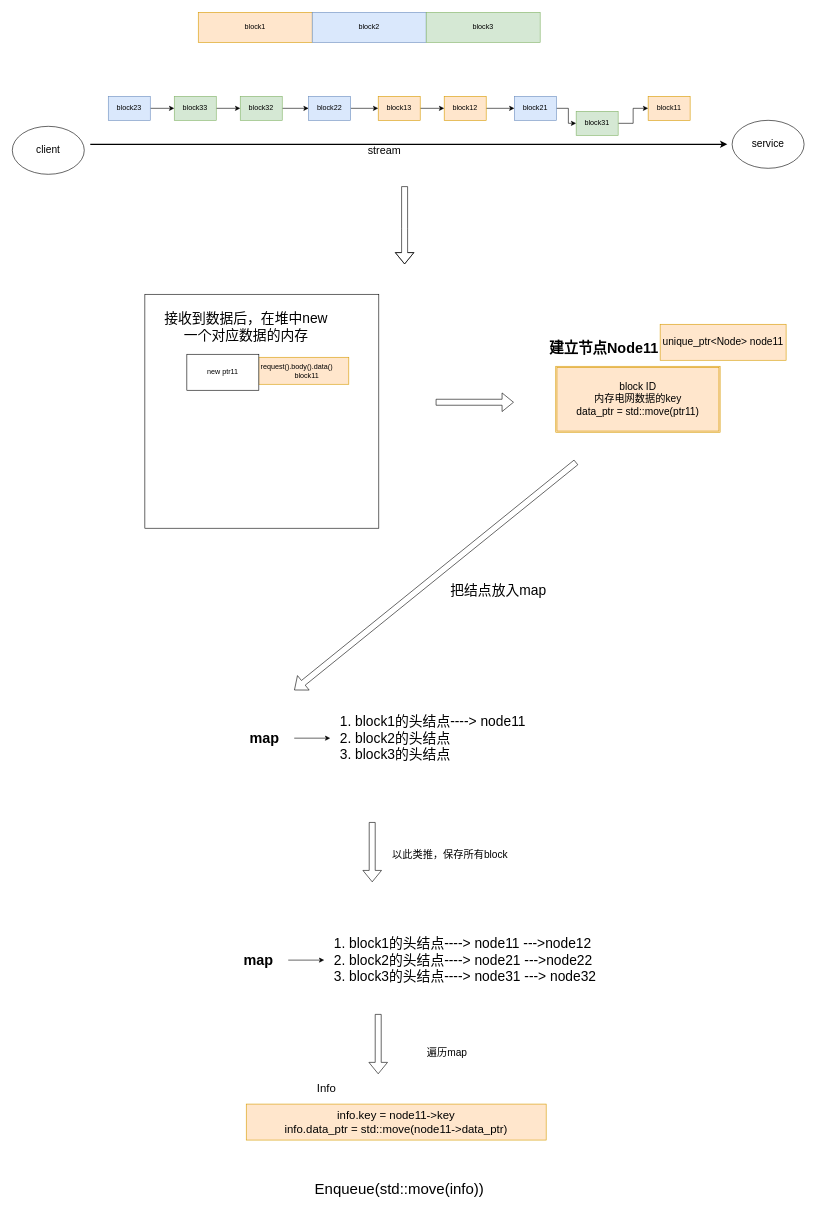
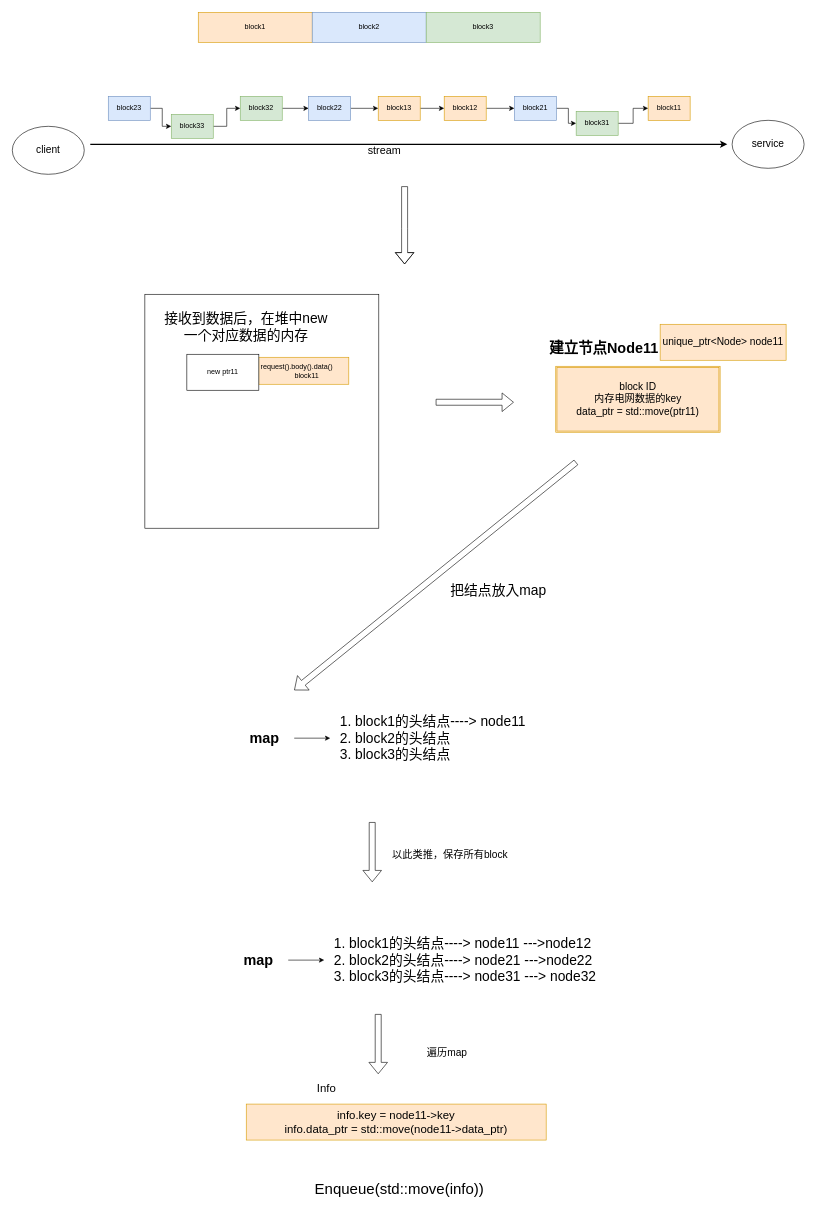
node "block33": moved (195, 108) -> (192, 126)
